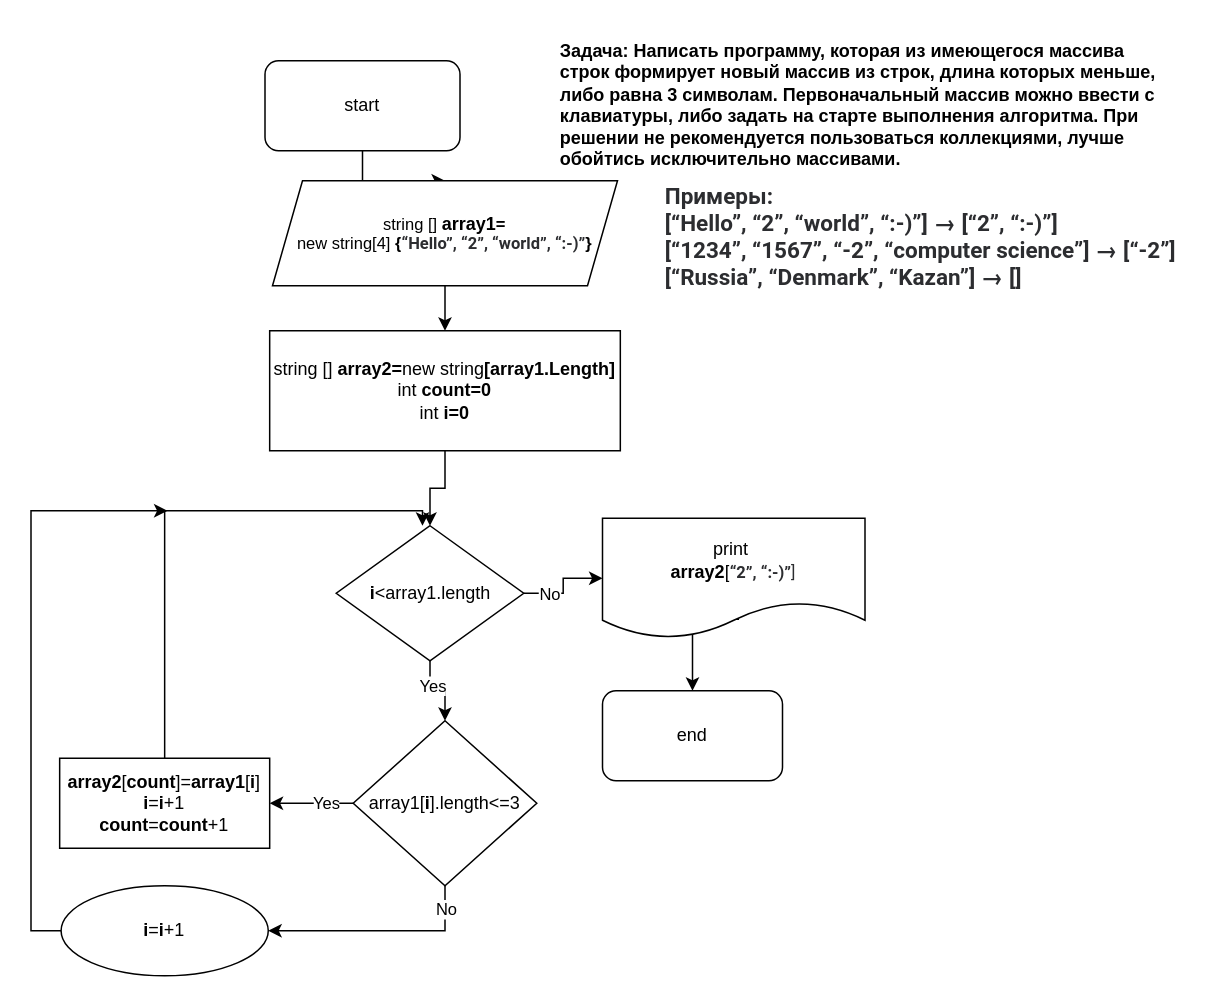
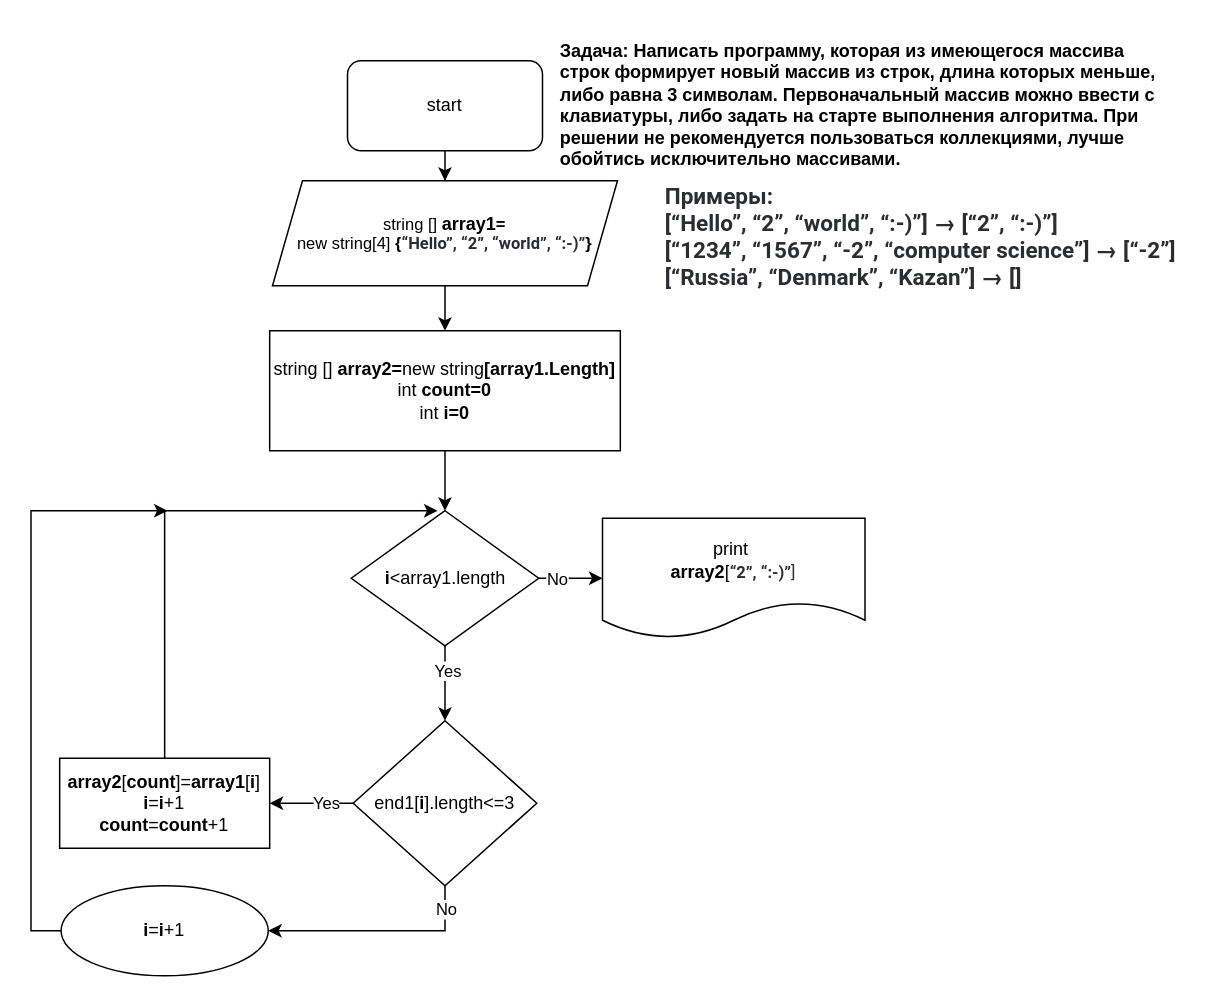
node "start": moved (362, 106) -> (445, 106)
node "i<array1.length": moved (430, 593) -> (445, 578)
edge "print array2[“2”, “:-)”]" -> "end": removed
node "end": removed
node "array1[i].length<=3": label "array1[i].length<=3" -> "end1[i].length<=3"
